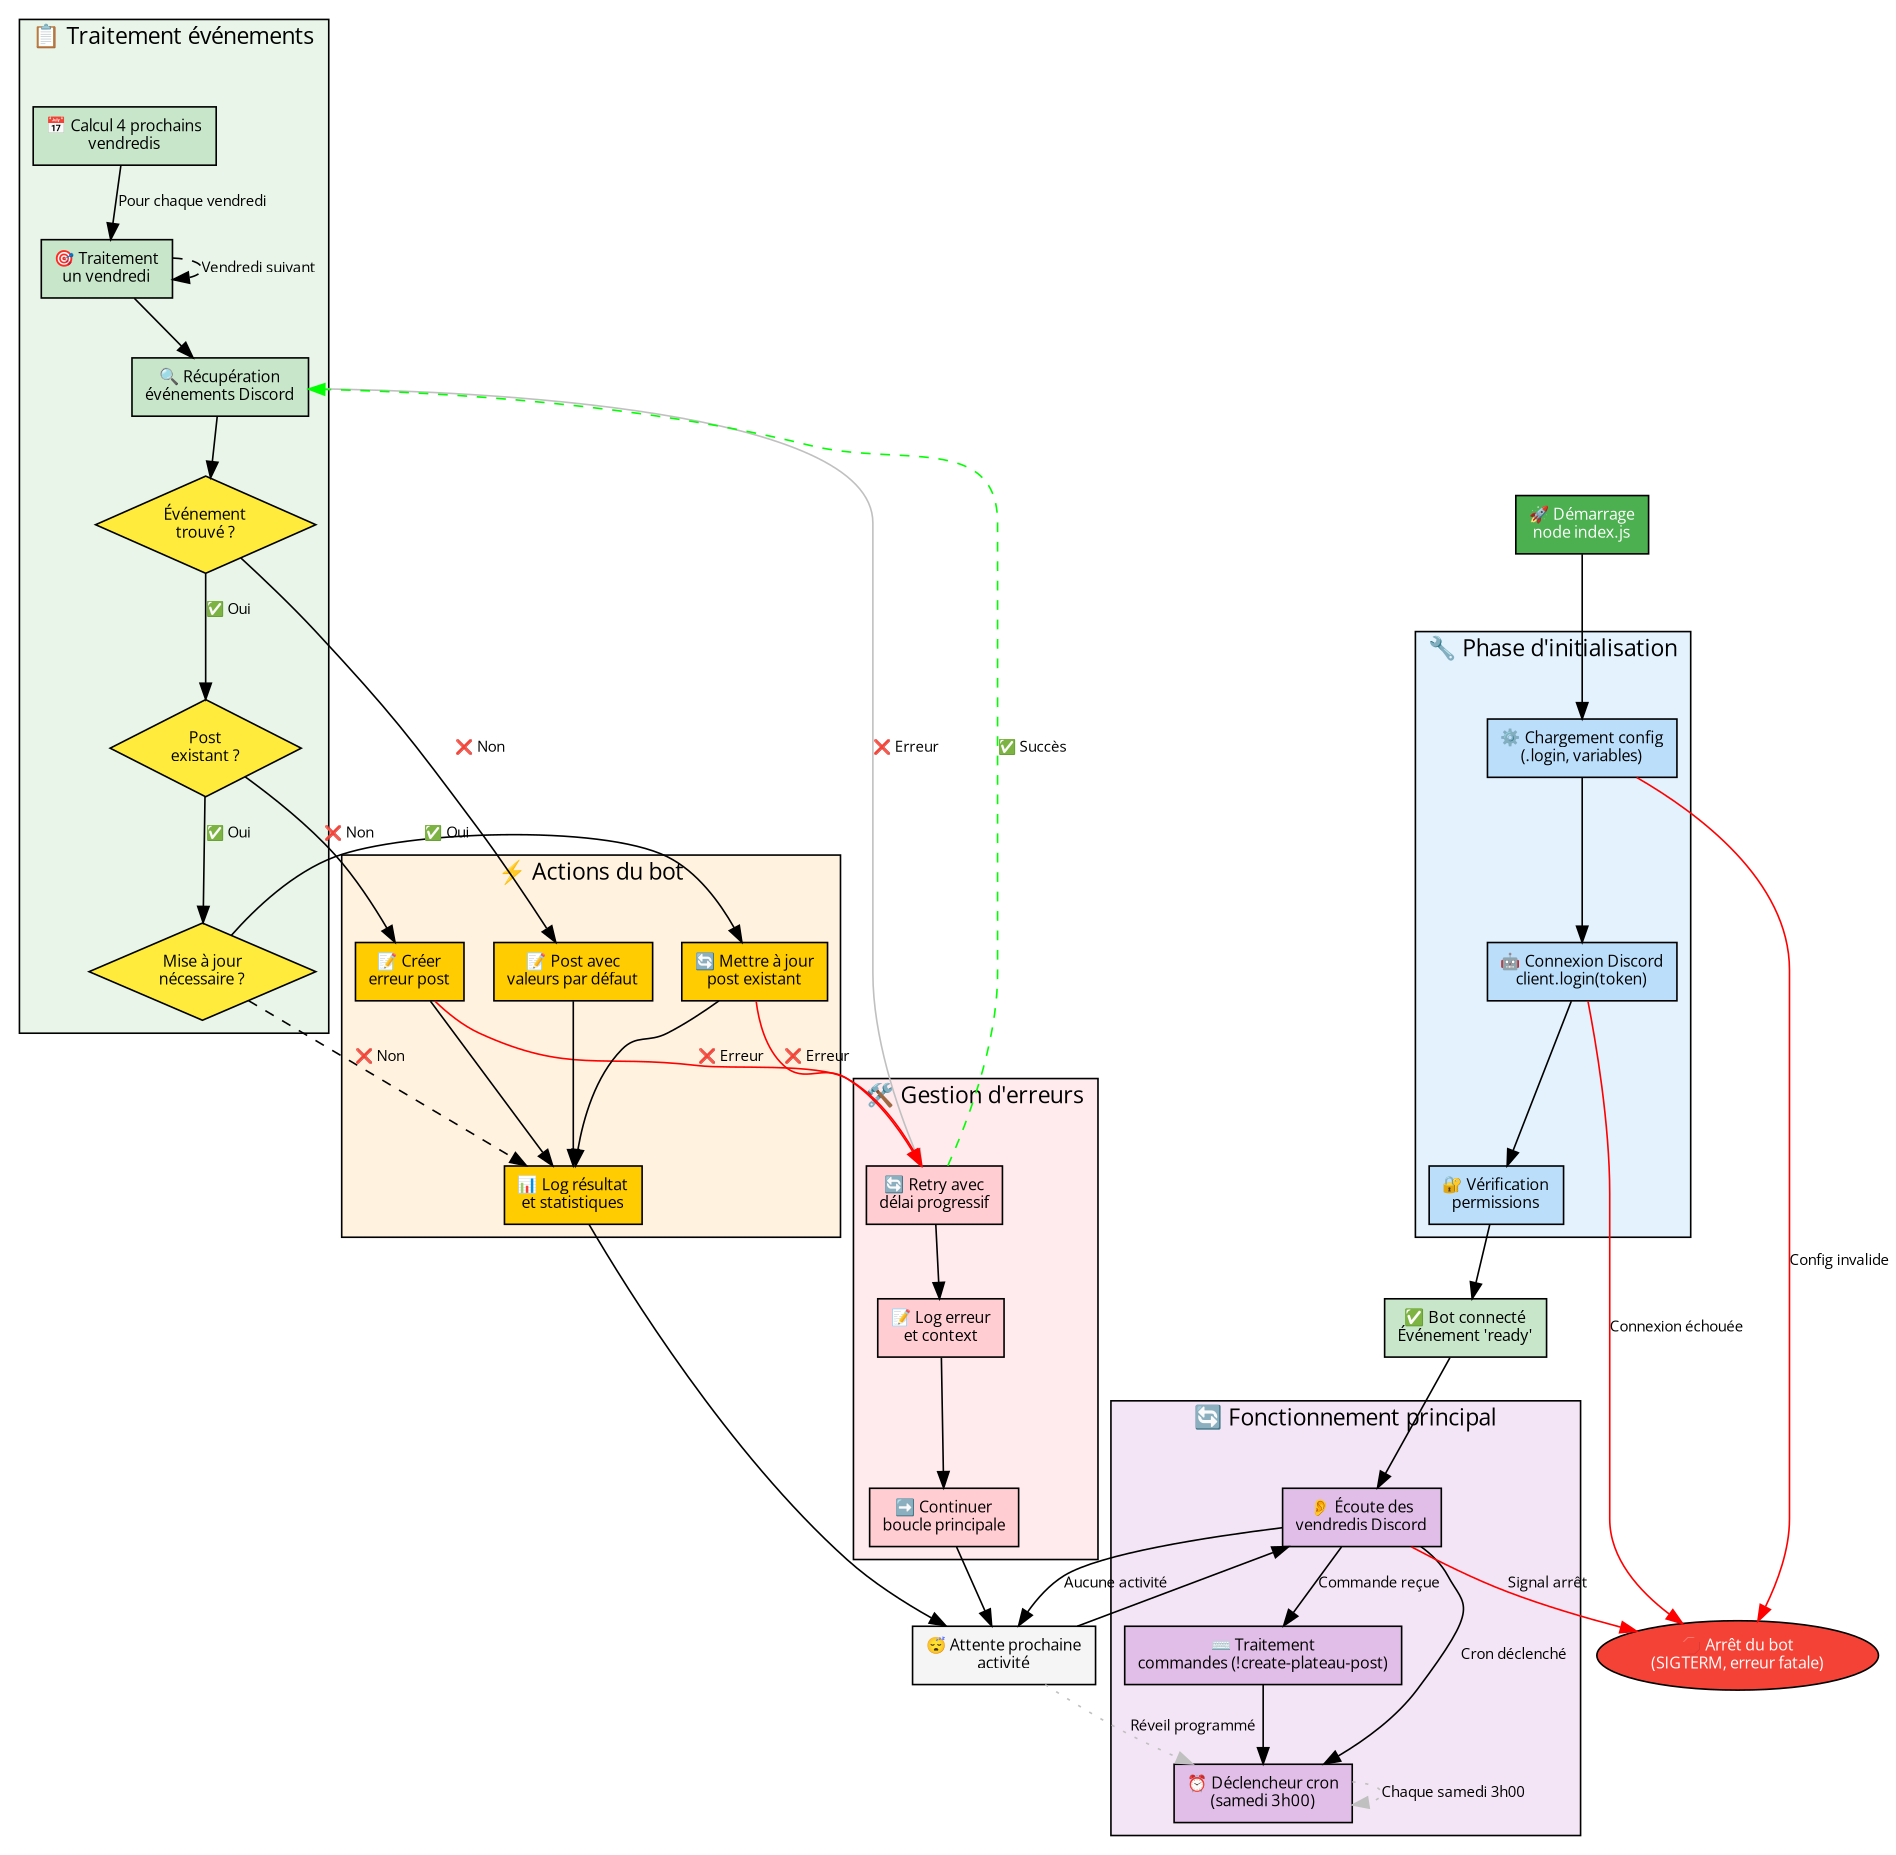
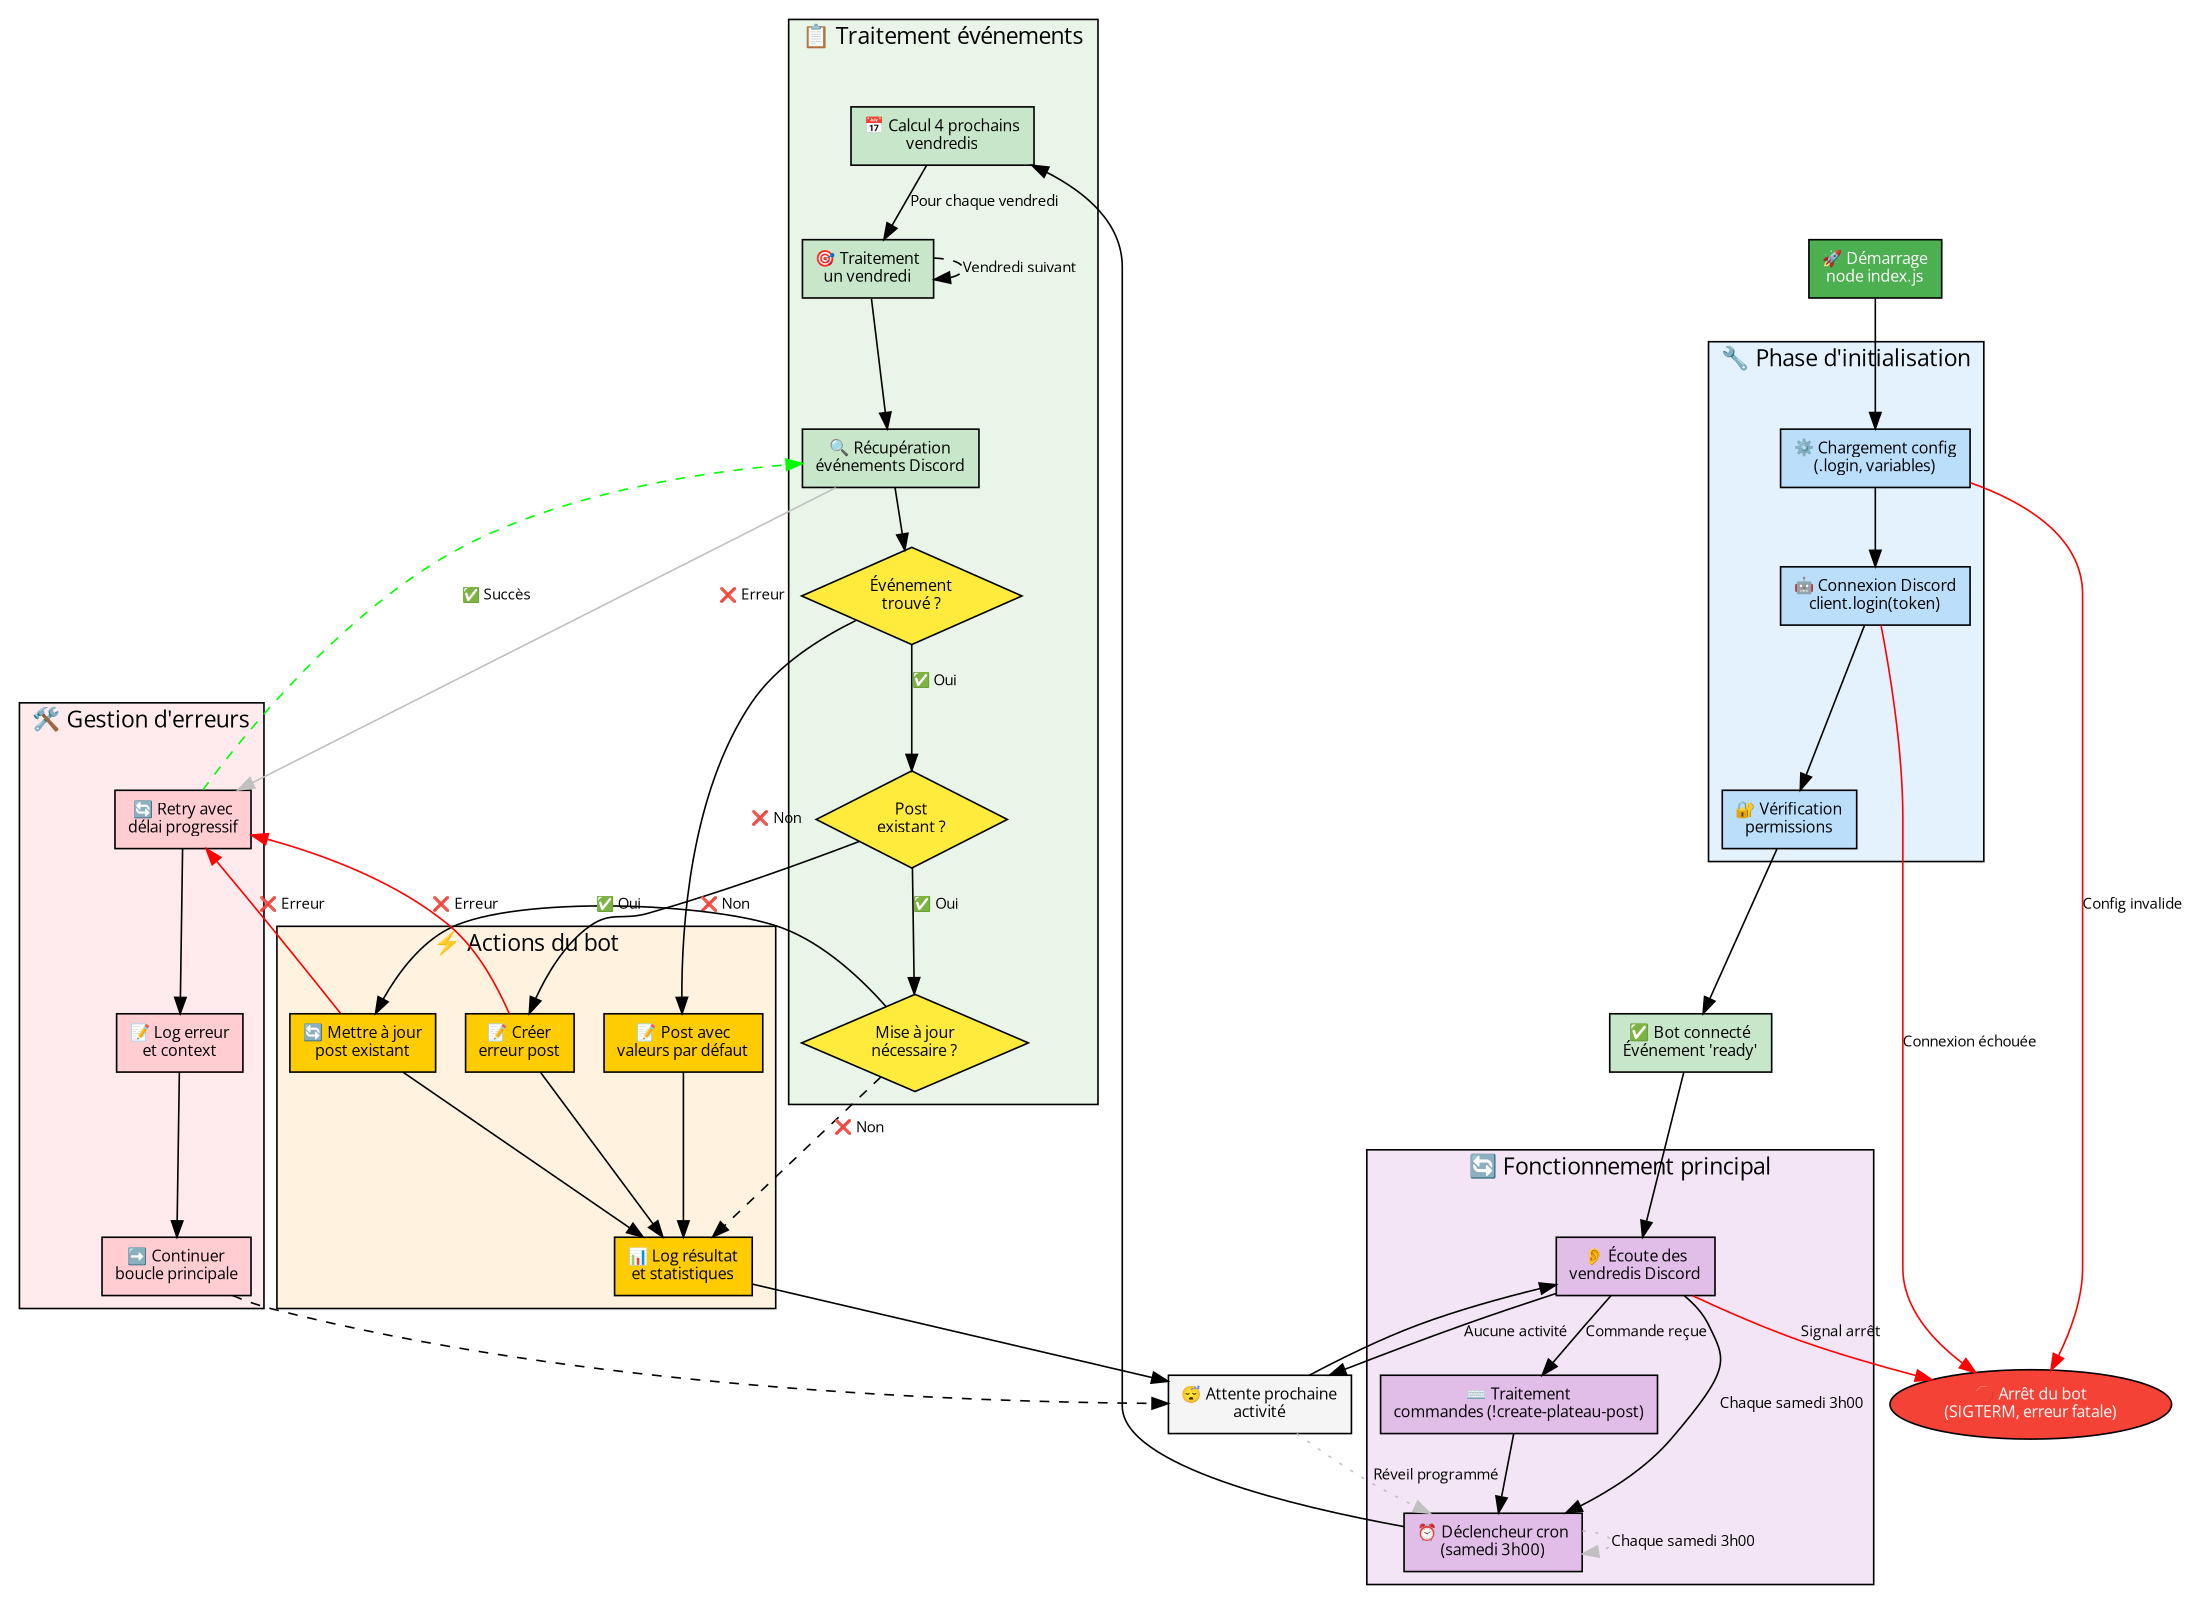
edge "⏰ Déclencheur cron (samedi 3h00)" -> "📅 Calcul 4 prochains vendredis": added
edge "➡️ Continuer boucle principale" -> "😴 Attente prochaine activité": style solid -> dashed
edge "👂 Écoute des vendredis Discord" -> "⏰ Déclencheur cron (samedi 3h00)": label "Cron déclenché" -> "Chaque samedi 3h00"
